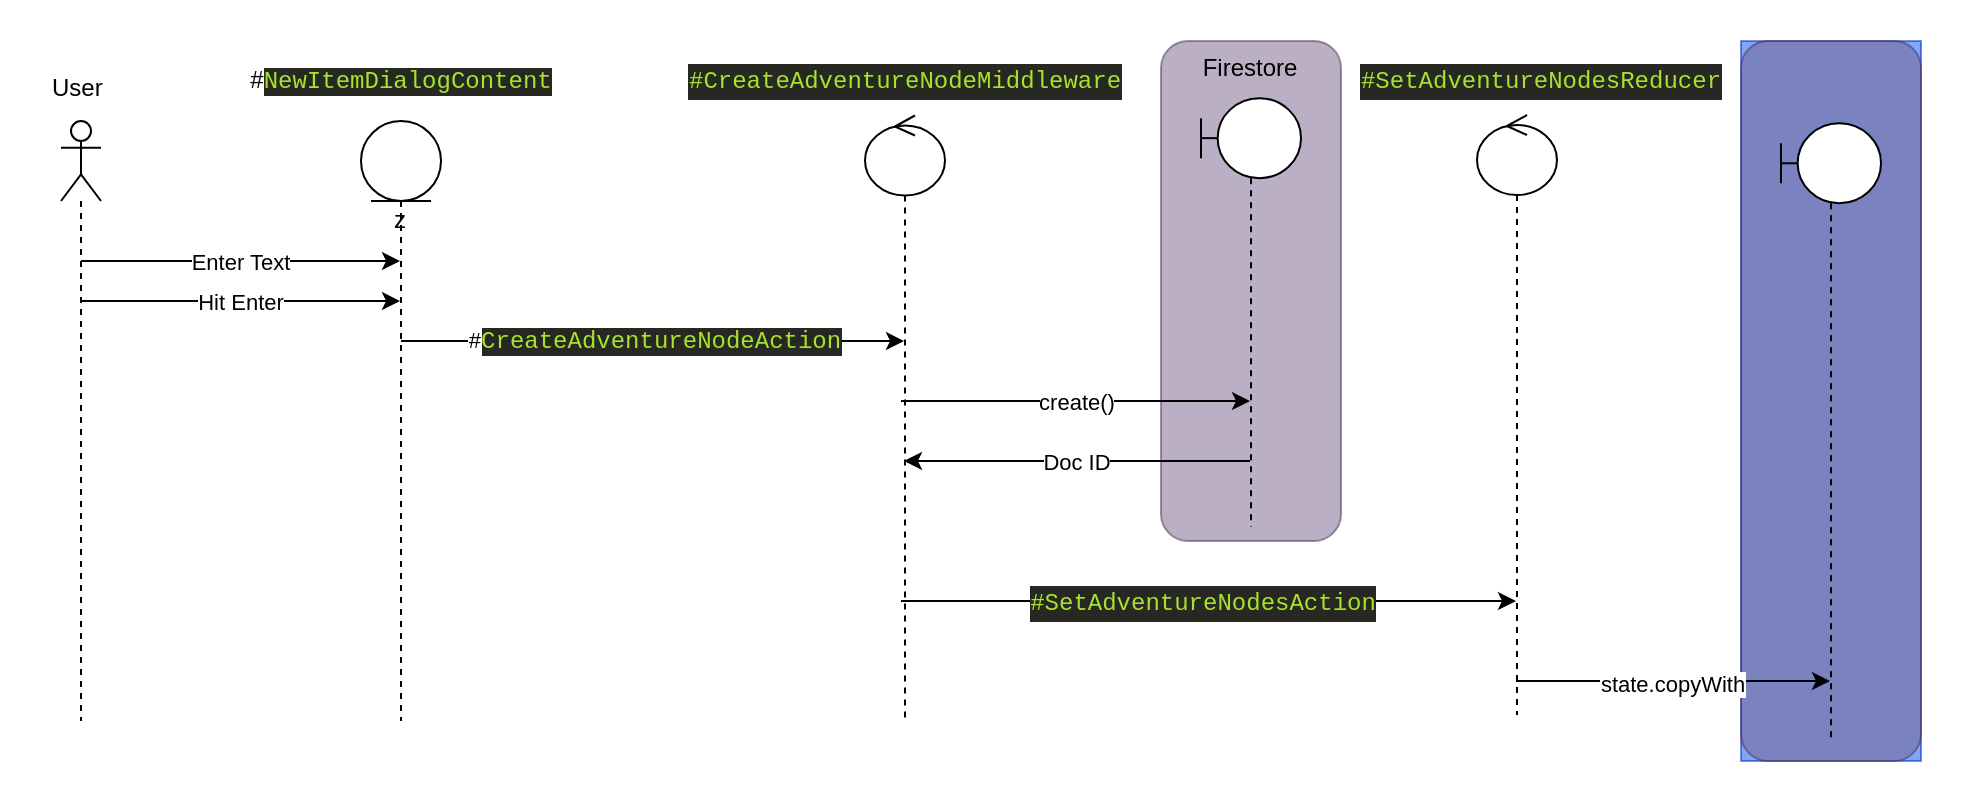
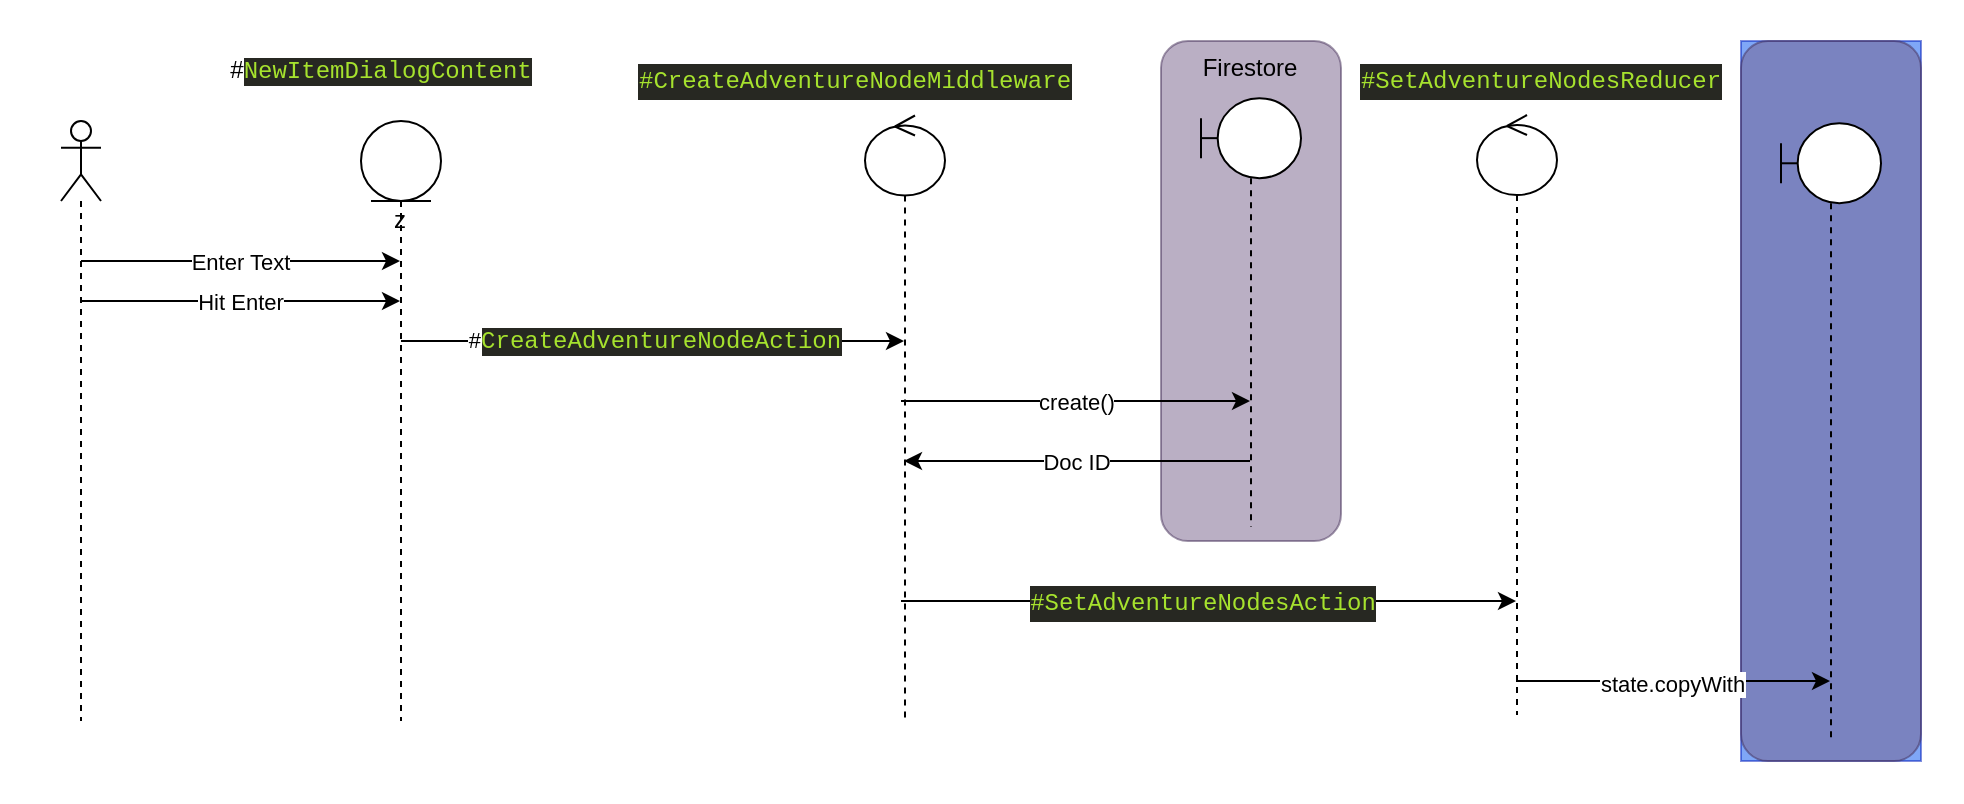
node "#NewItemDialogContent": moved (401, 81) -> (381, 71)
node "#CreateAdventureNodeMiddleware": moved (905, 81) -> (855, 81)
node "User": removed
